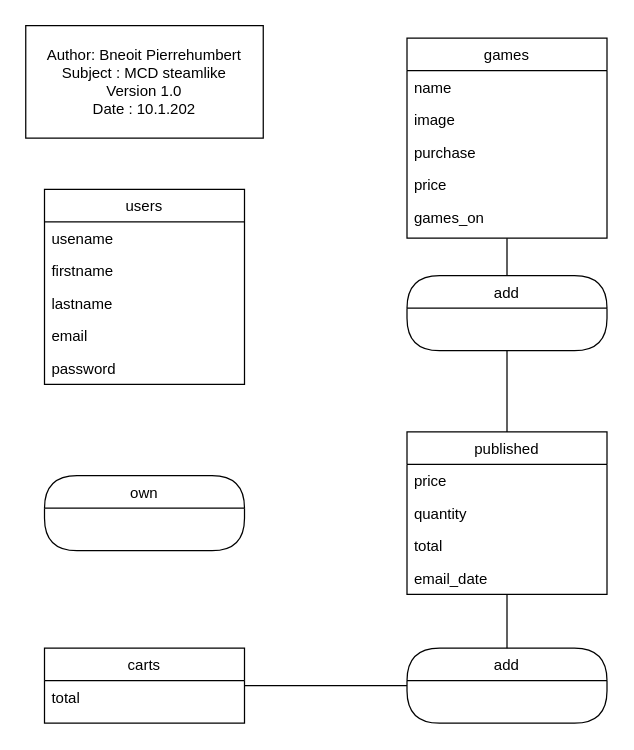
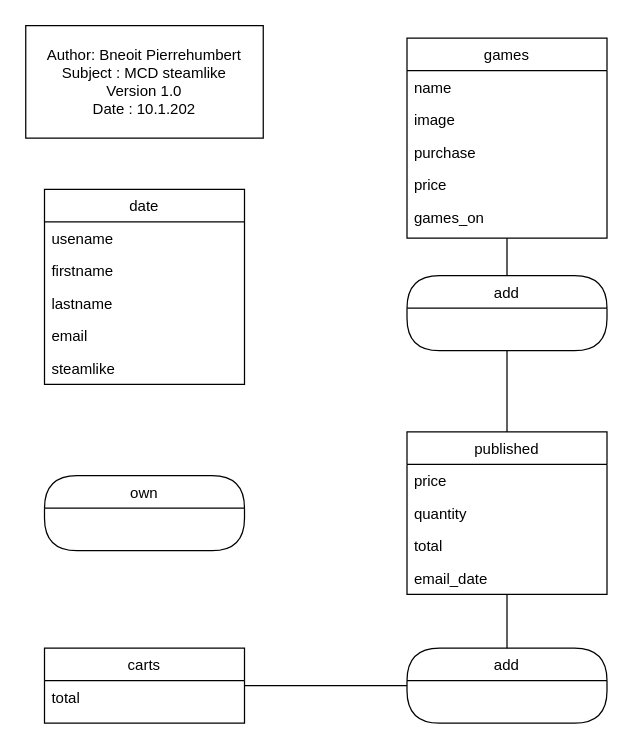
node "users": label "users" -> "date"
node "password": label "password" -> "steamlike"
